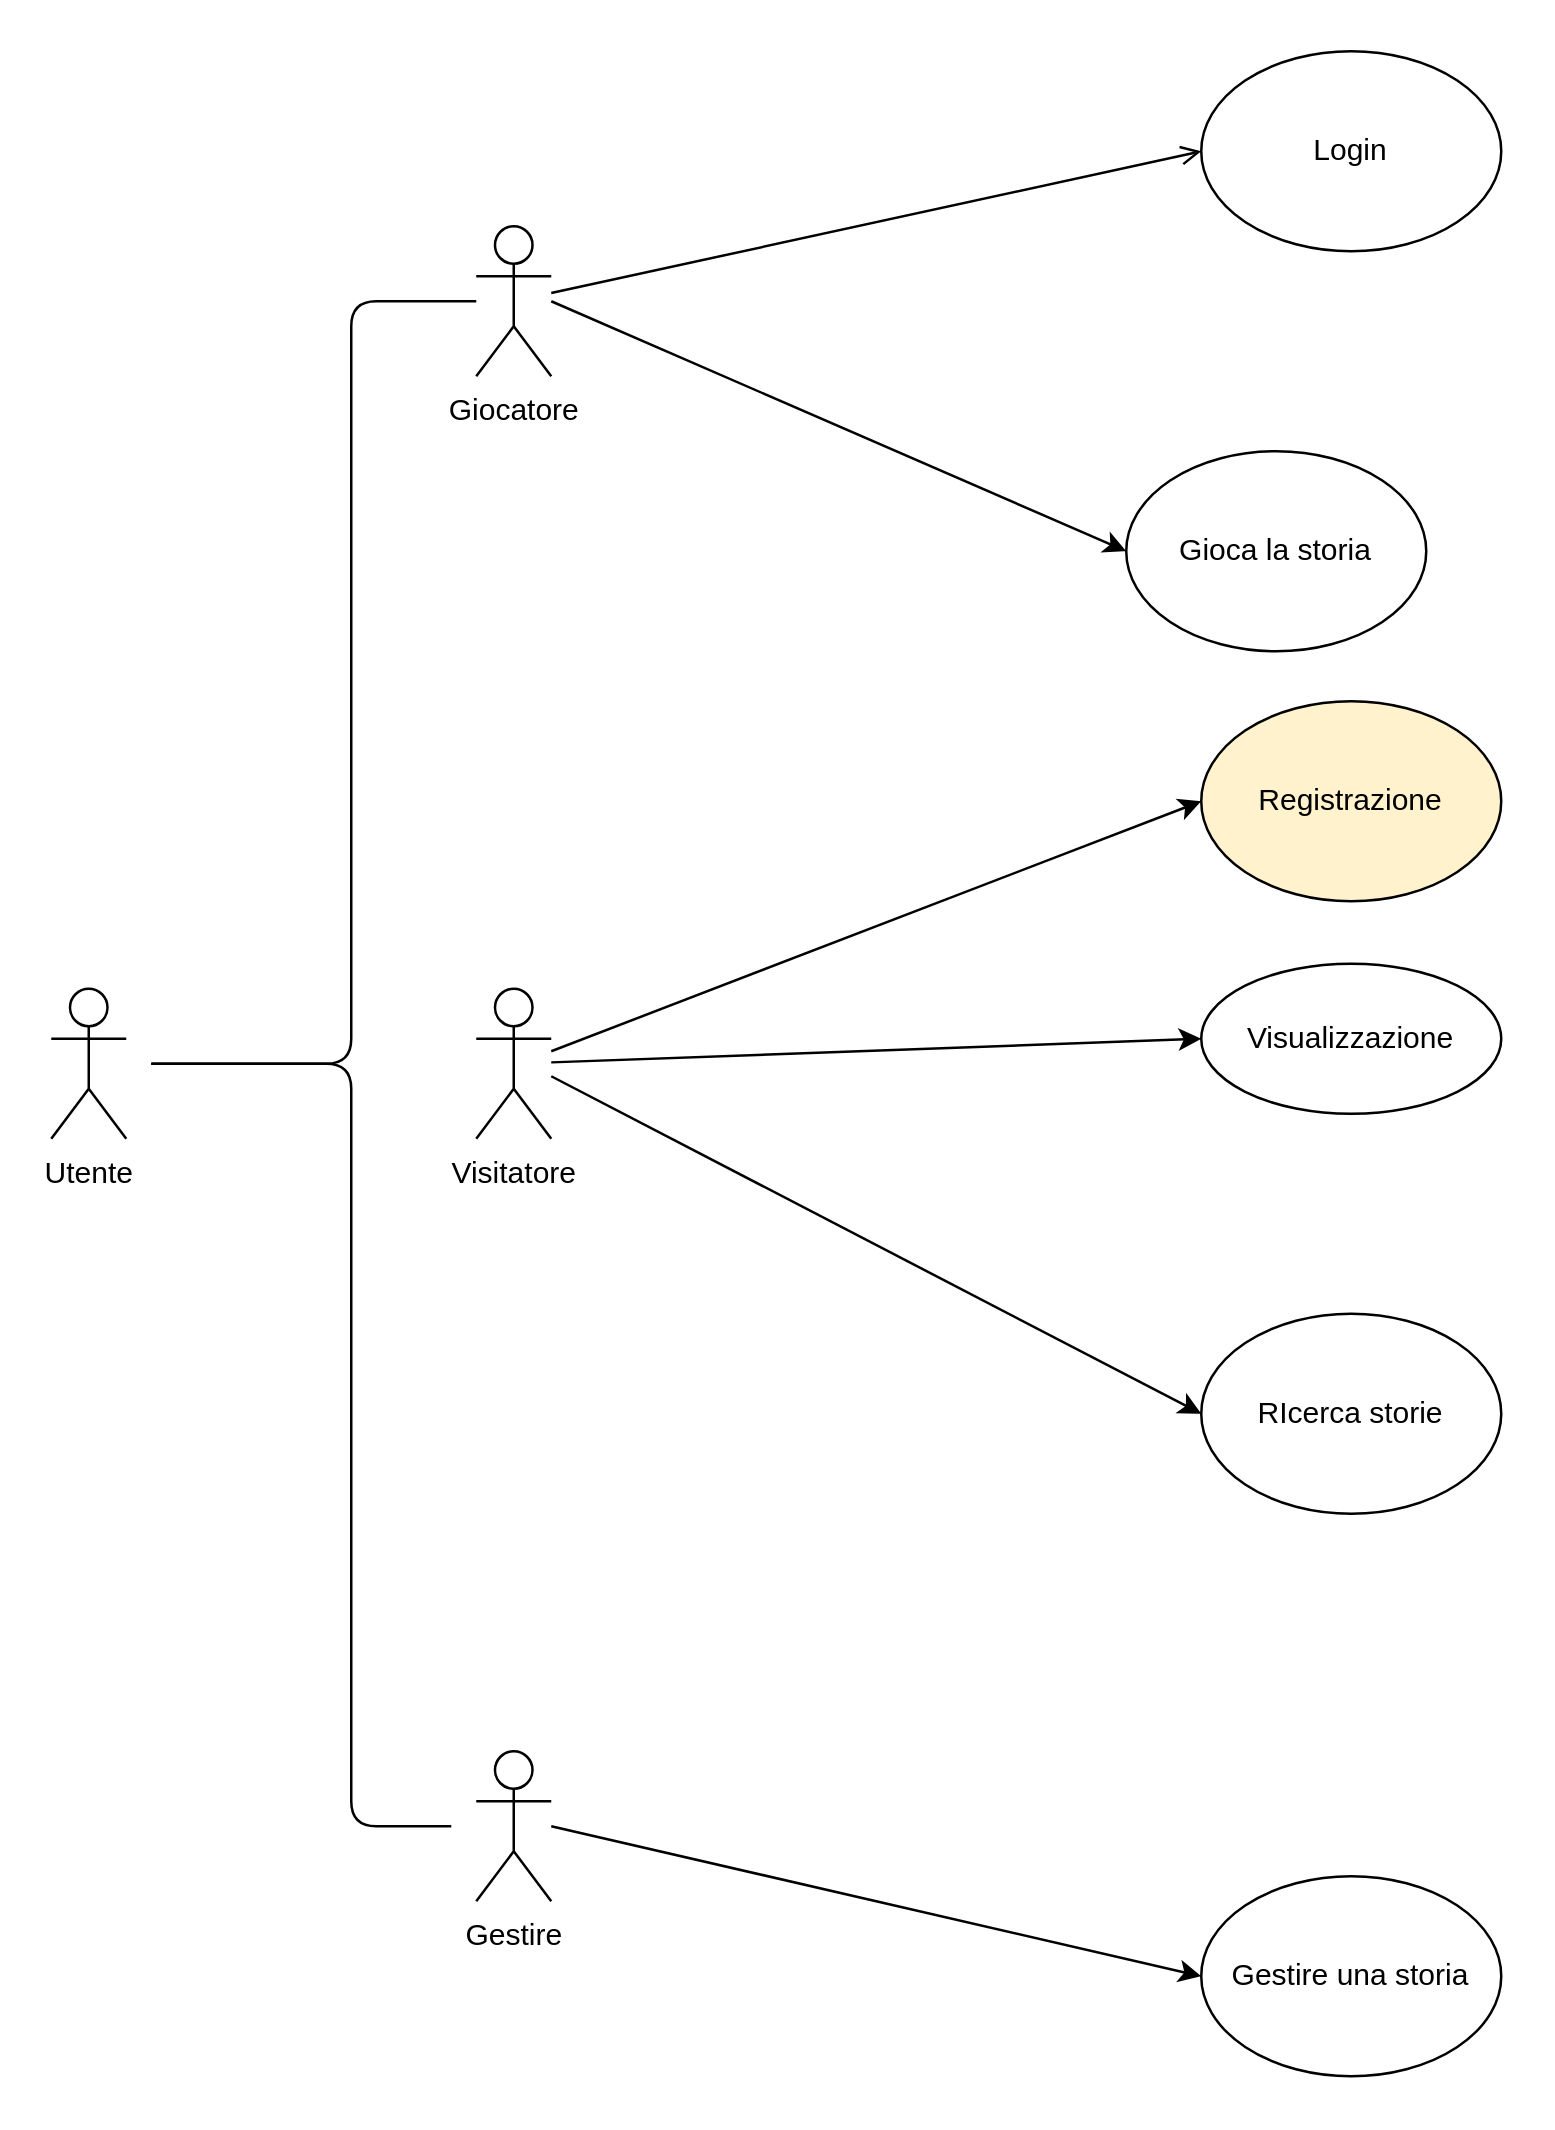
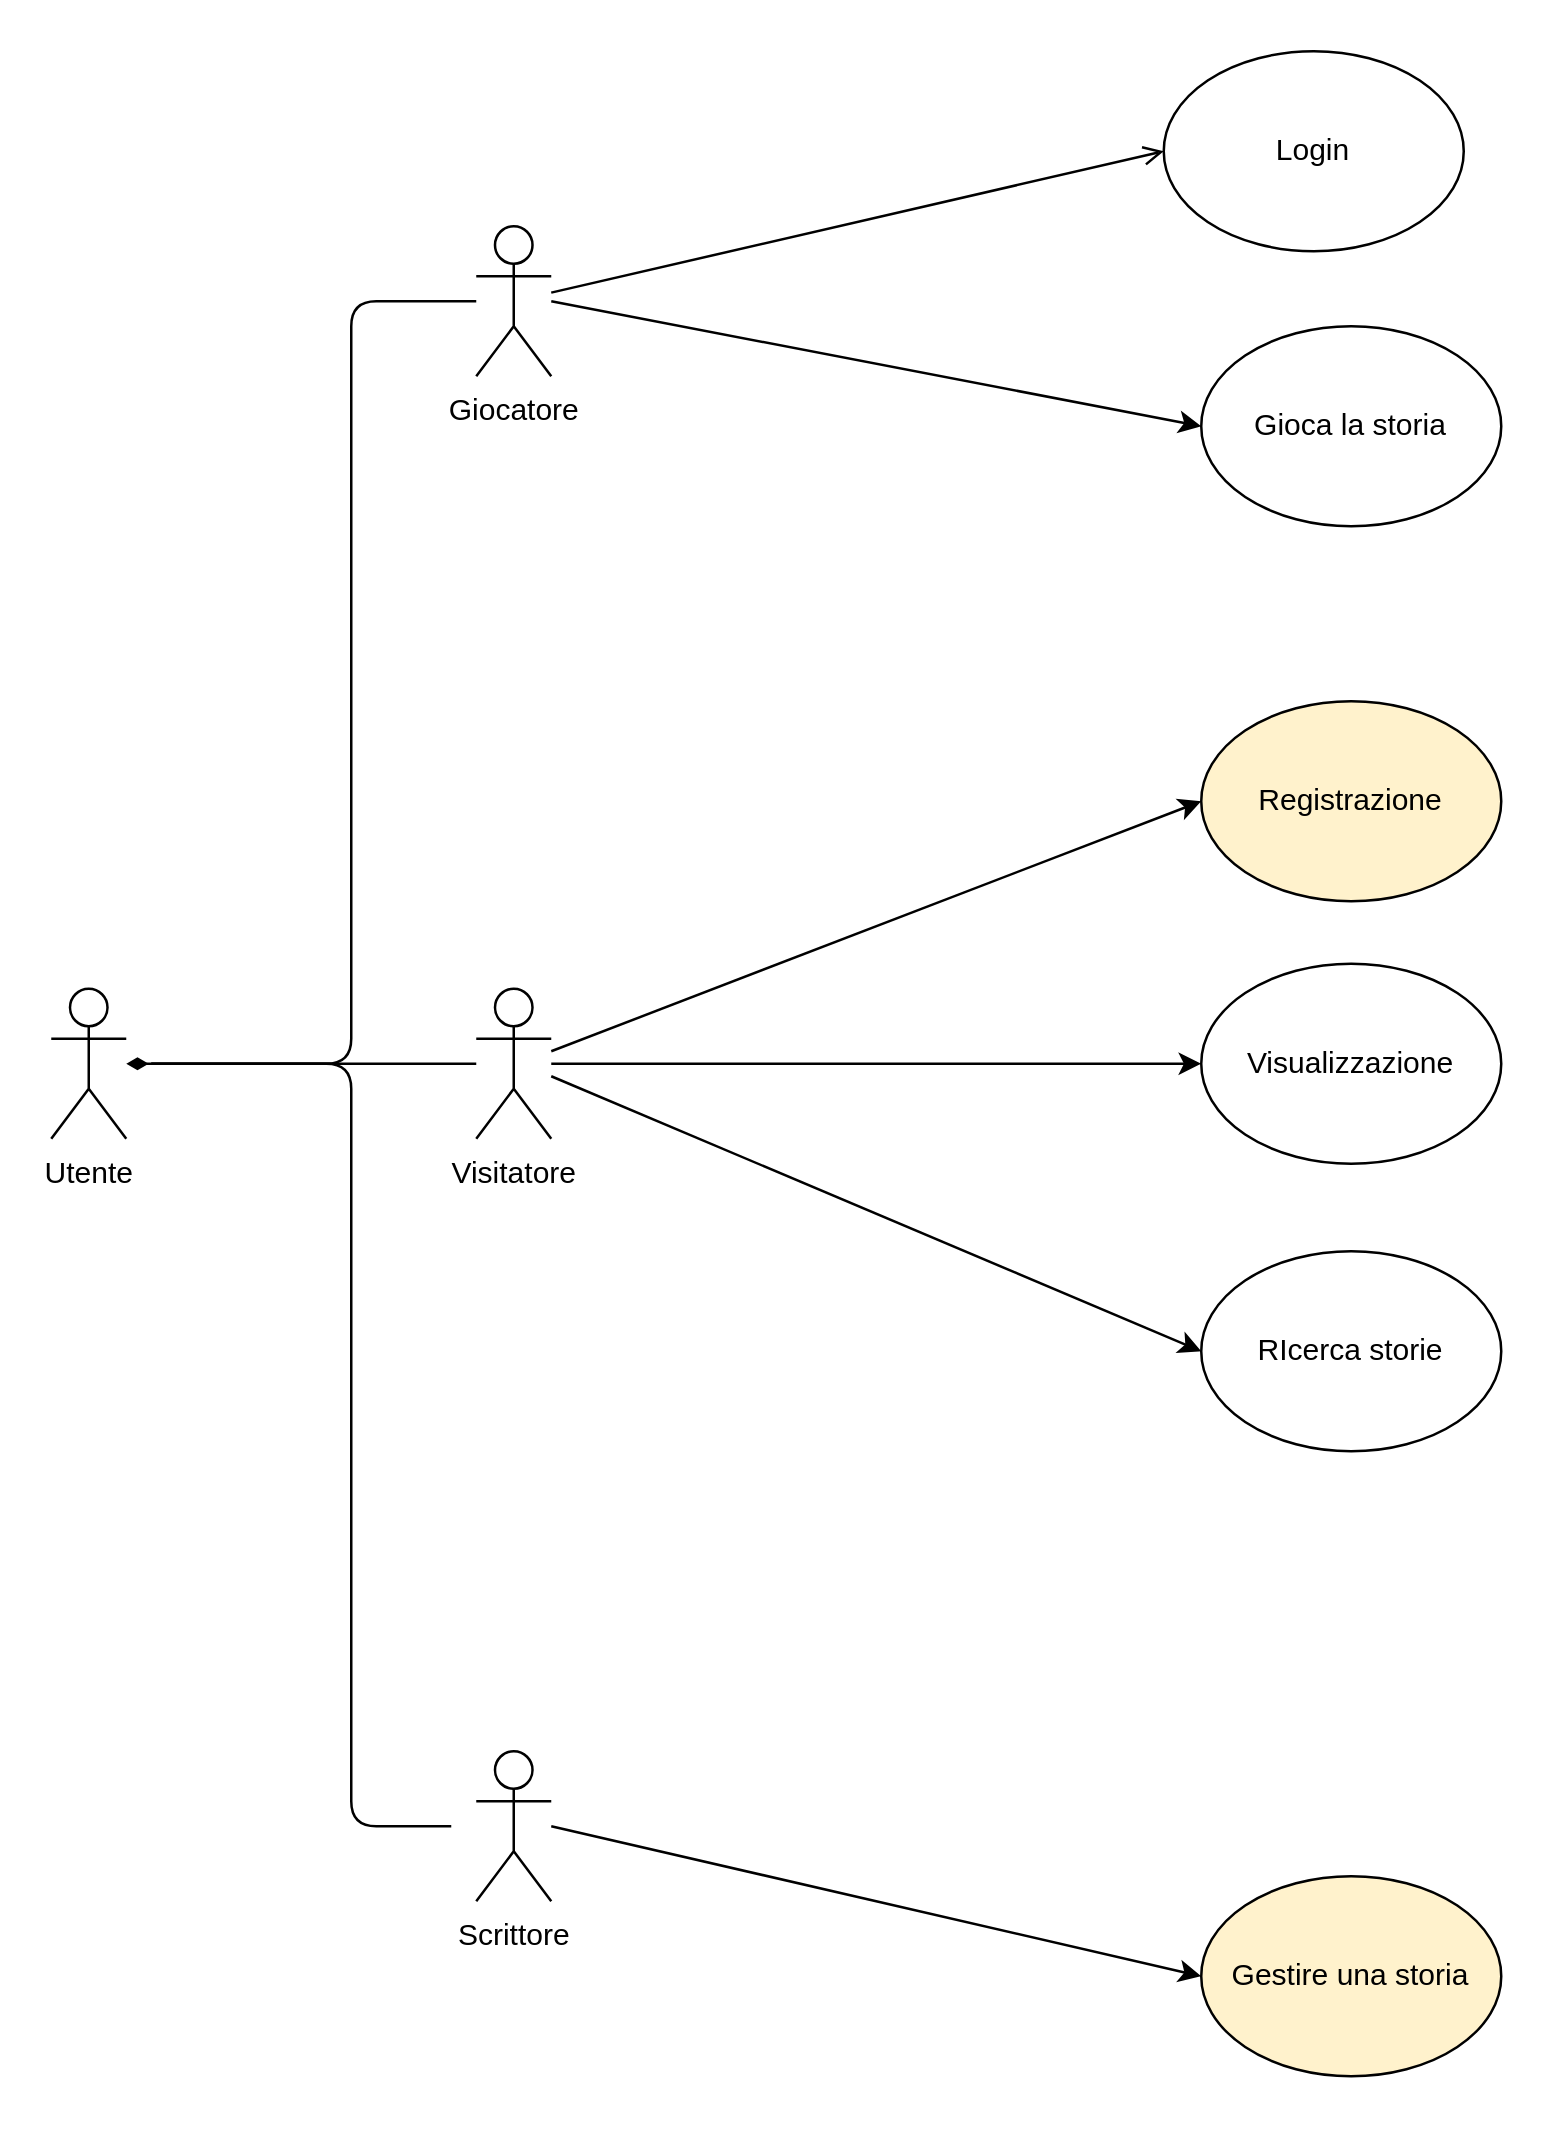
node "Login": moved (1351, 151) -> (1314, 151)
node "Gioca la storia": moved (1276, 551) -> (1351, 426)
node "Visualizzazione": size 300x150 -> 300x200
edge "Visitatore" -> "Utente": added
node "RIcerca storie": moved (1351, 1414) -> (1351, 1351)
node "Gestire": label "Gestire" -> "Scrittore"
node "Gestire una storia": fillcolor #ffffff -> #fff2cc
